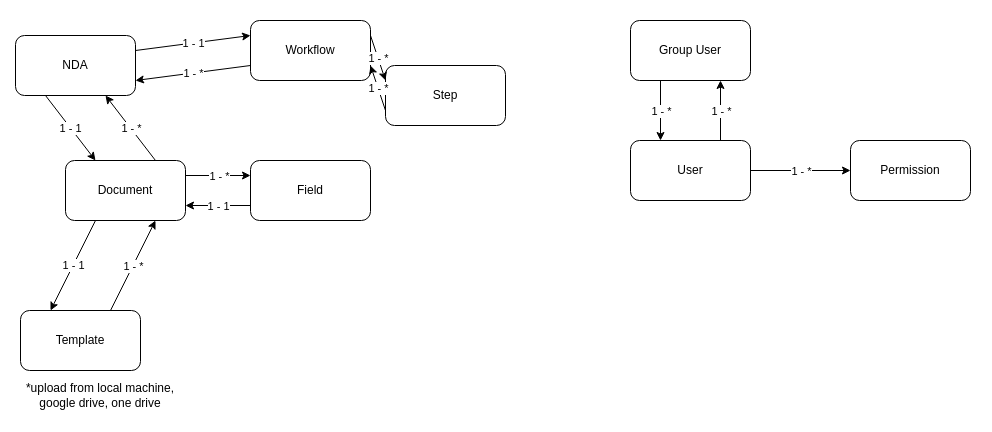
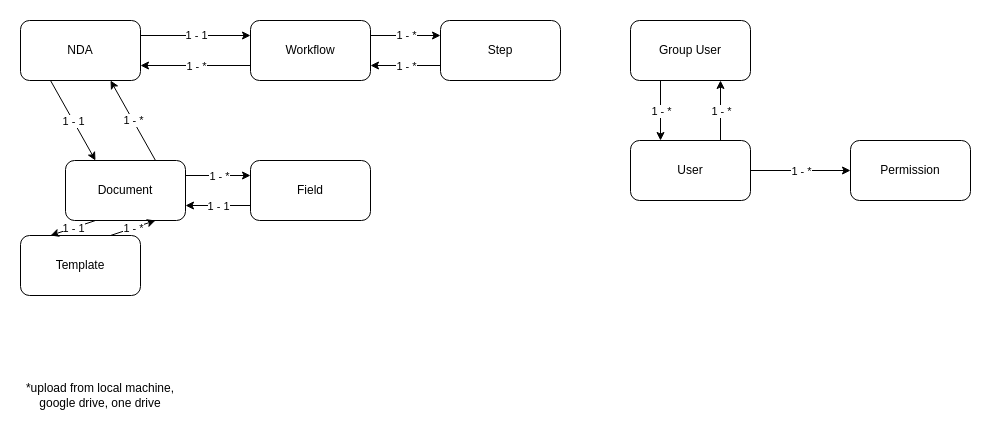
node "NDA": moved (76, 66) -> (81, 51)
node "Step": moved (446, 96) -> (501, 51)
node "Template": moved (81, 341) -> (81, 266)
